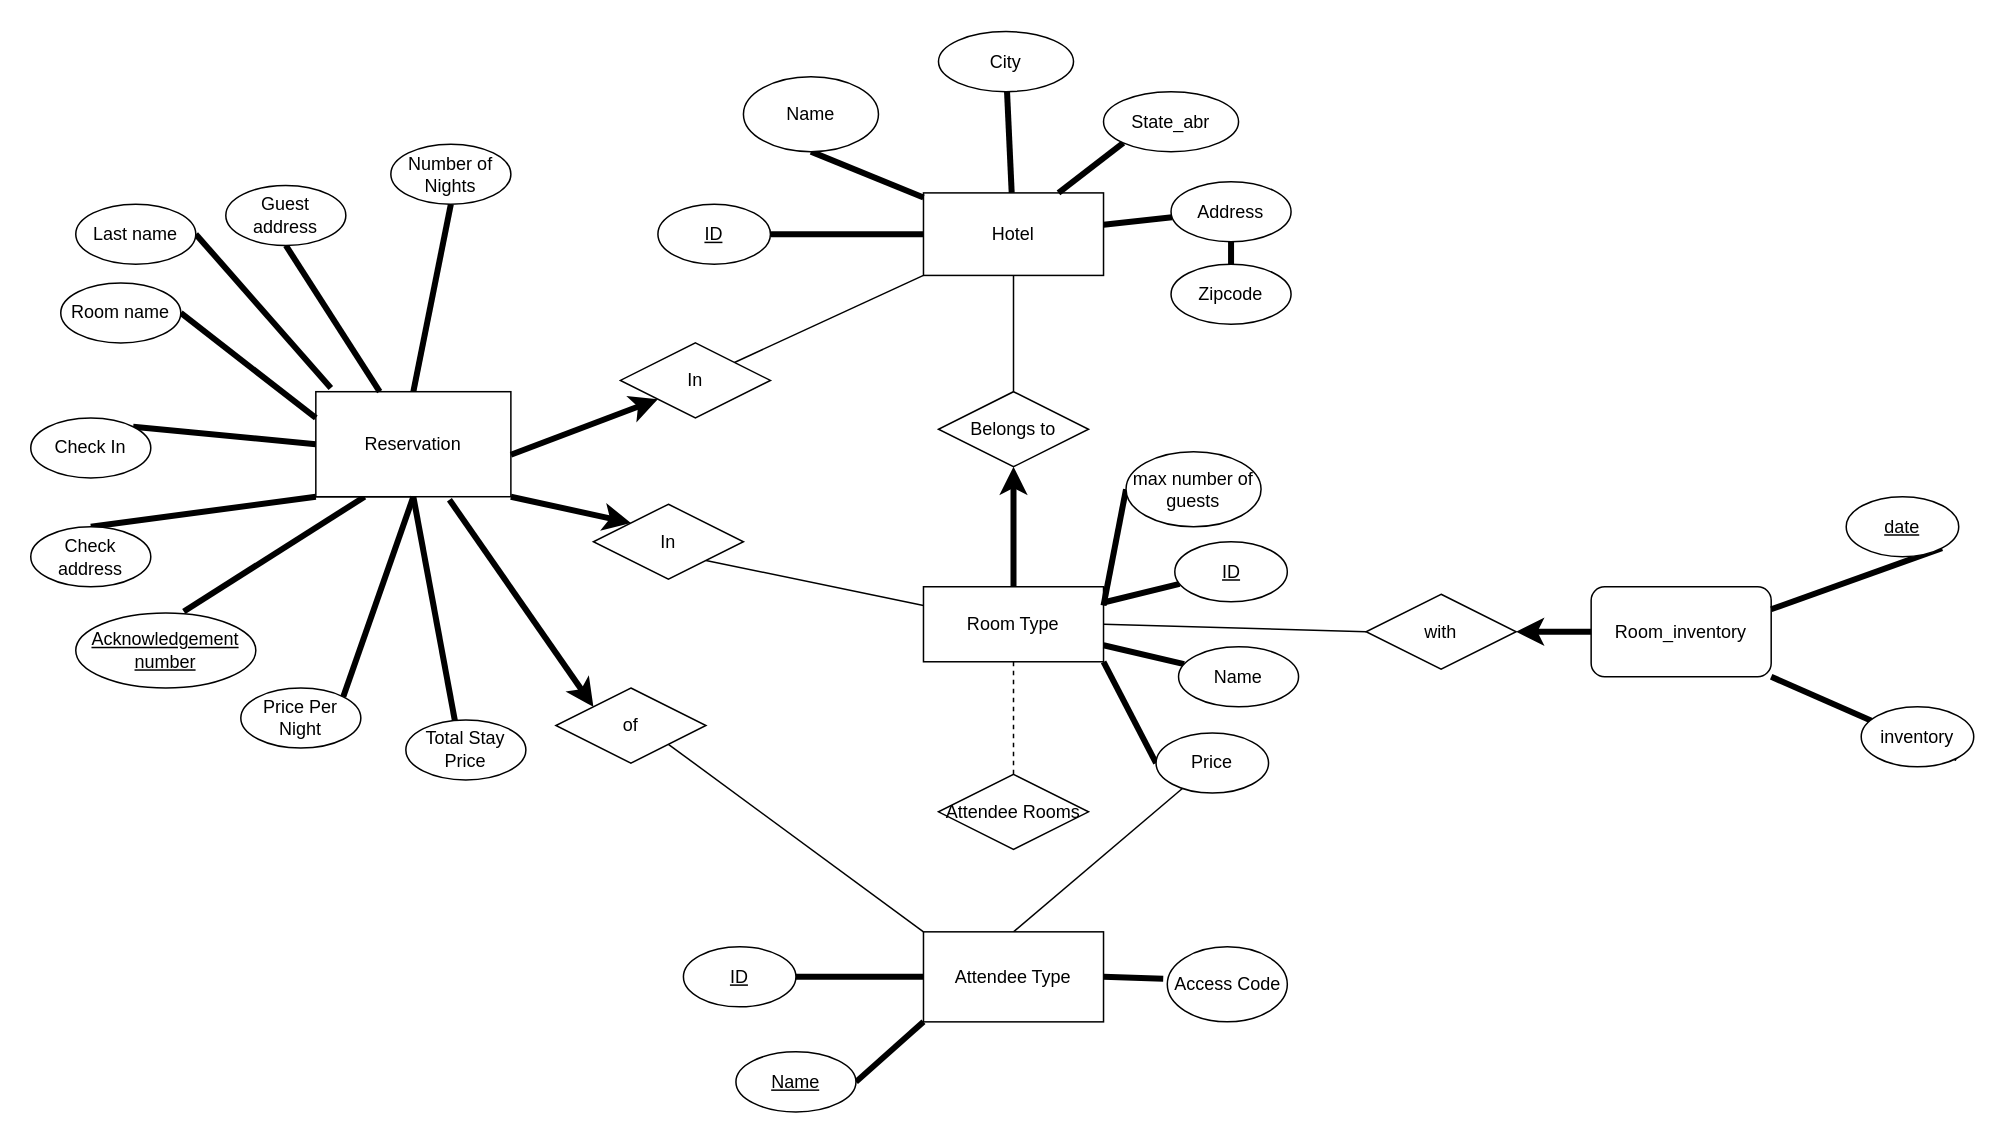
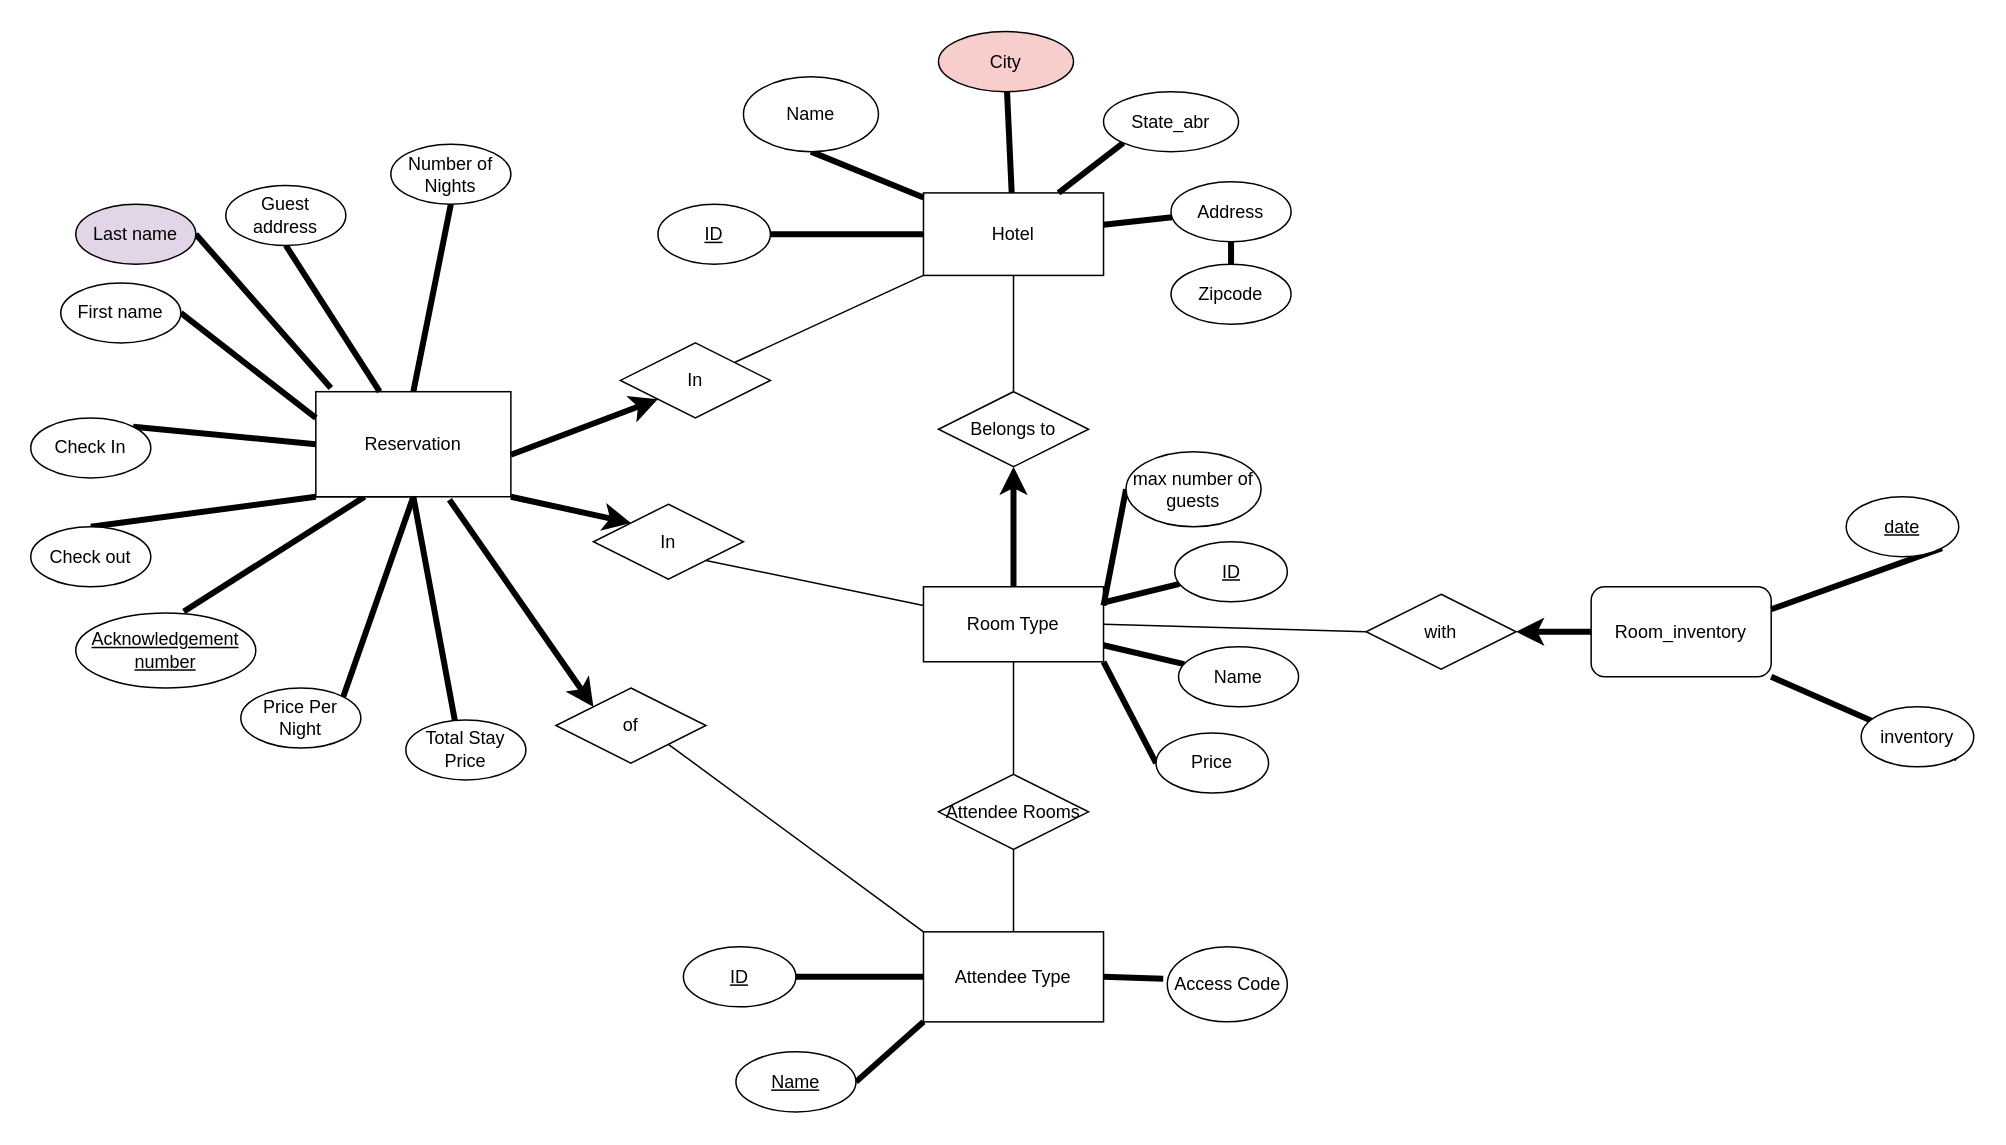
node "City": fillcolor #ffffff -> #f8cecc
node "Last name": fillcolor #ffffff -> #e1d5e7
node "Room name": label "Room name" -> "First name"
node "Check address": label "Check address" -> "Check out"
edge "Room Type" -- "Attendee Rooms": style dashed -> solid
edge "Price" -- "Attendee Type": now "Attendee Rooms" -- "Attendee Type"
